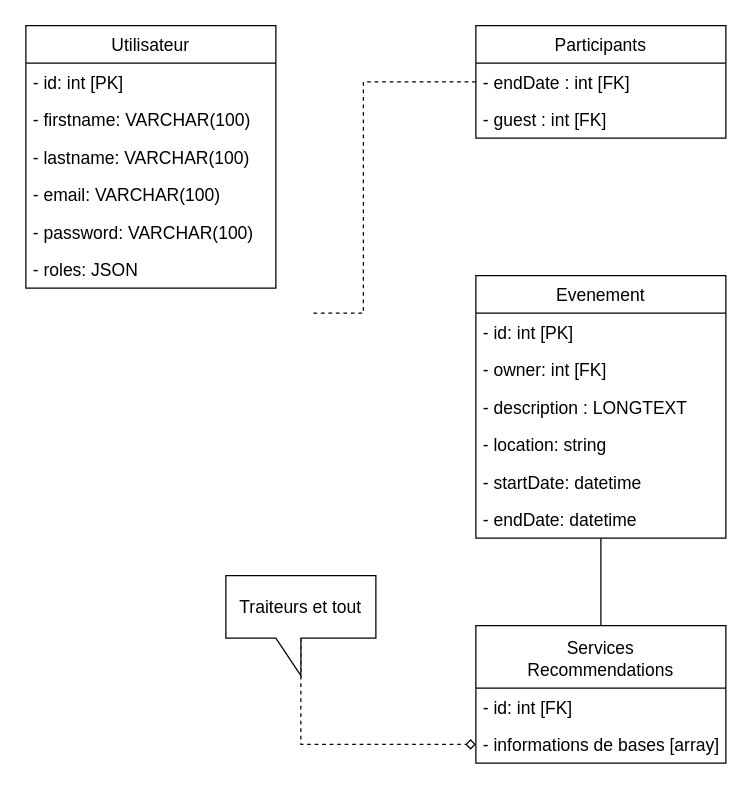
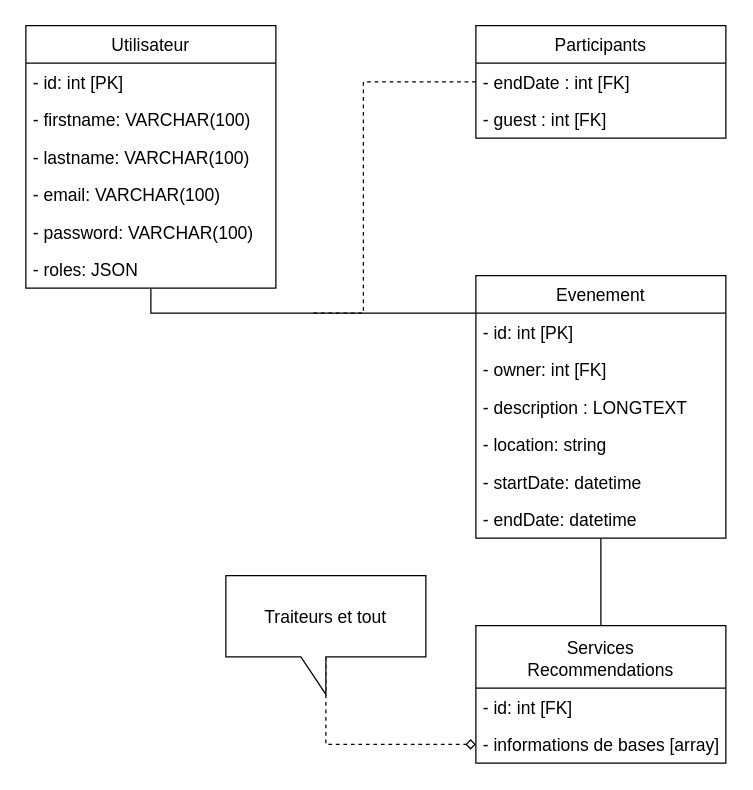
edge "Utilisateur" -- "Evenement": added
node "Traiteurs et tout": size 150x100 -> 200x119
